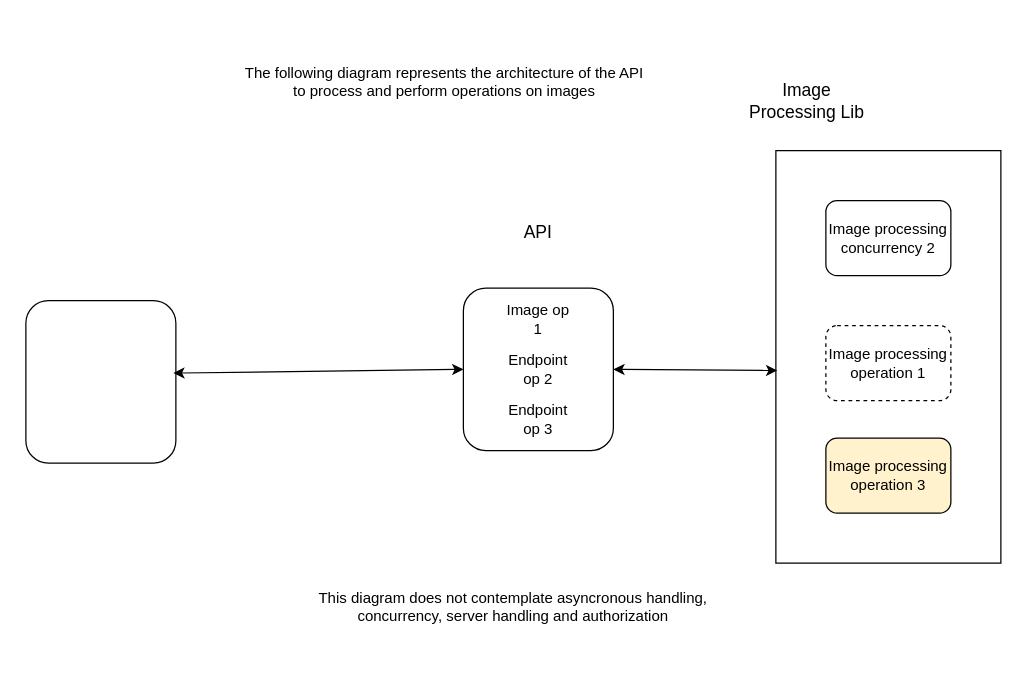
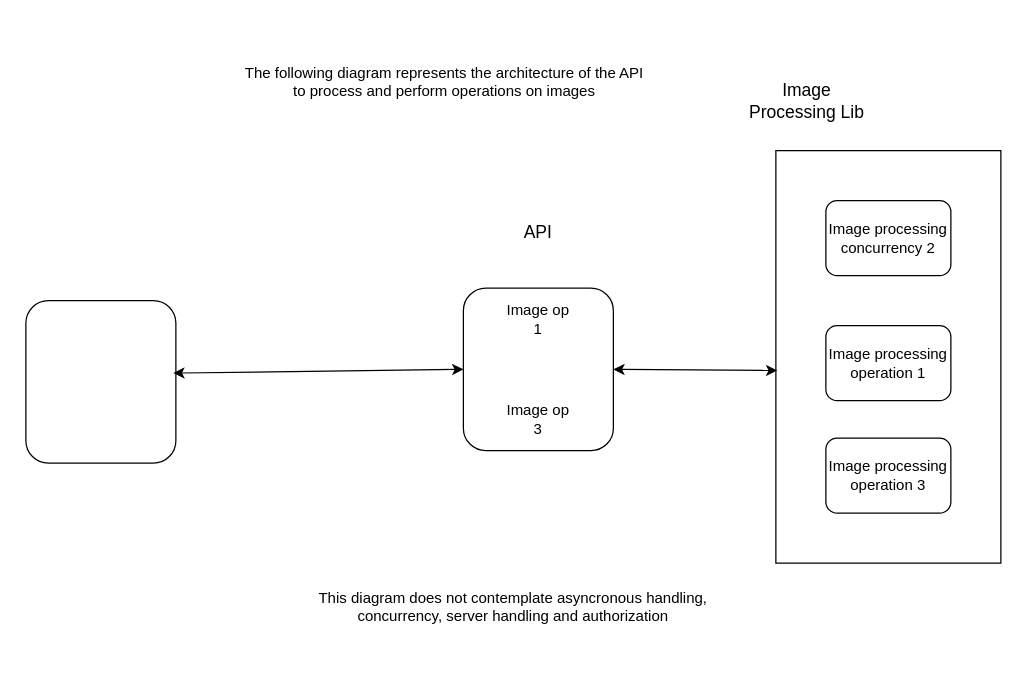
node "Image processing operation 1": style dashed -> solid
node "Endpoint op 2": removed
node "Endpoint op 3": label "Endpoint op 3" -> "Image op 3"
node "Image processing operation 3": fillcolor #fff2cc -> #ffffff
